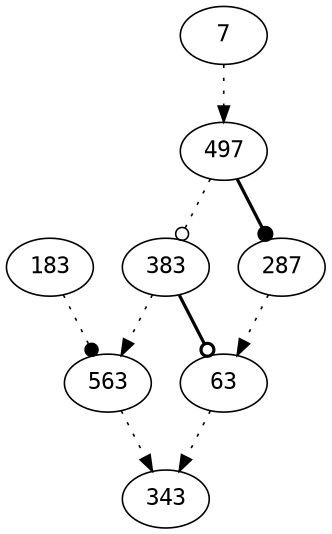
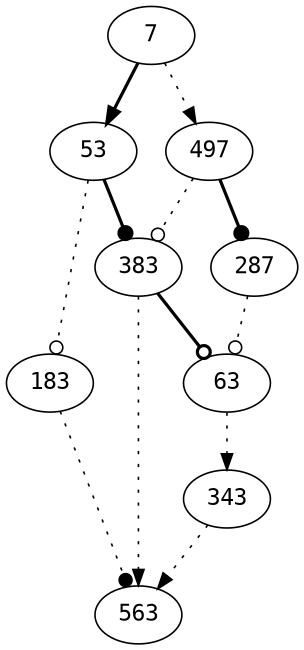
node "53": added
edge "287" -> "63": arrowhead normal -> odot
edge "563" -> "343": reversed
